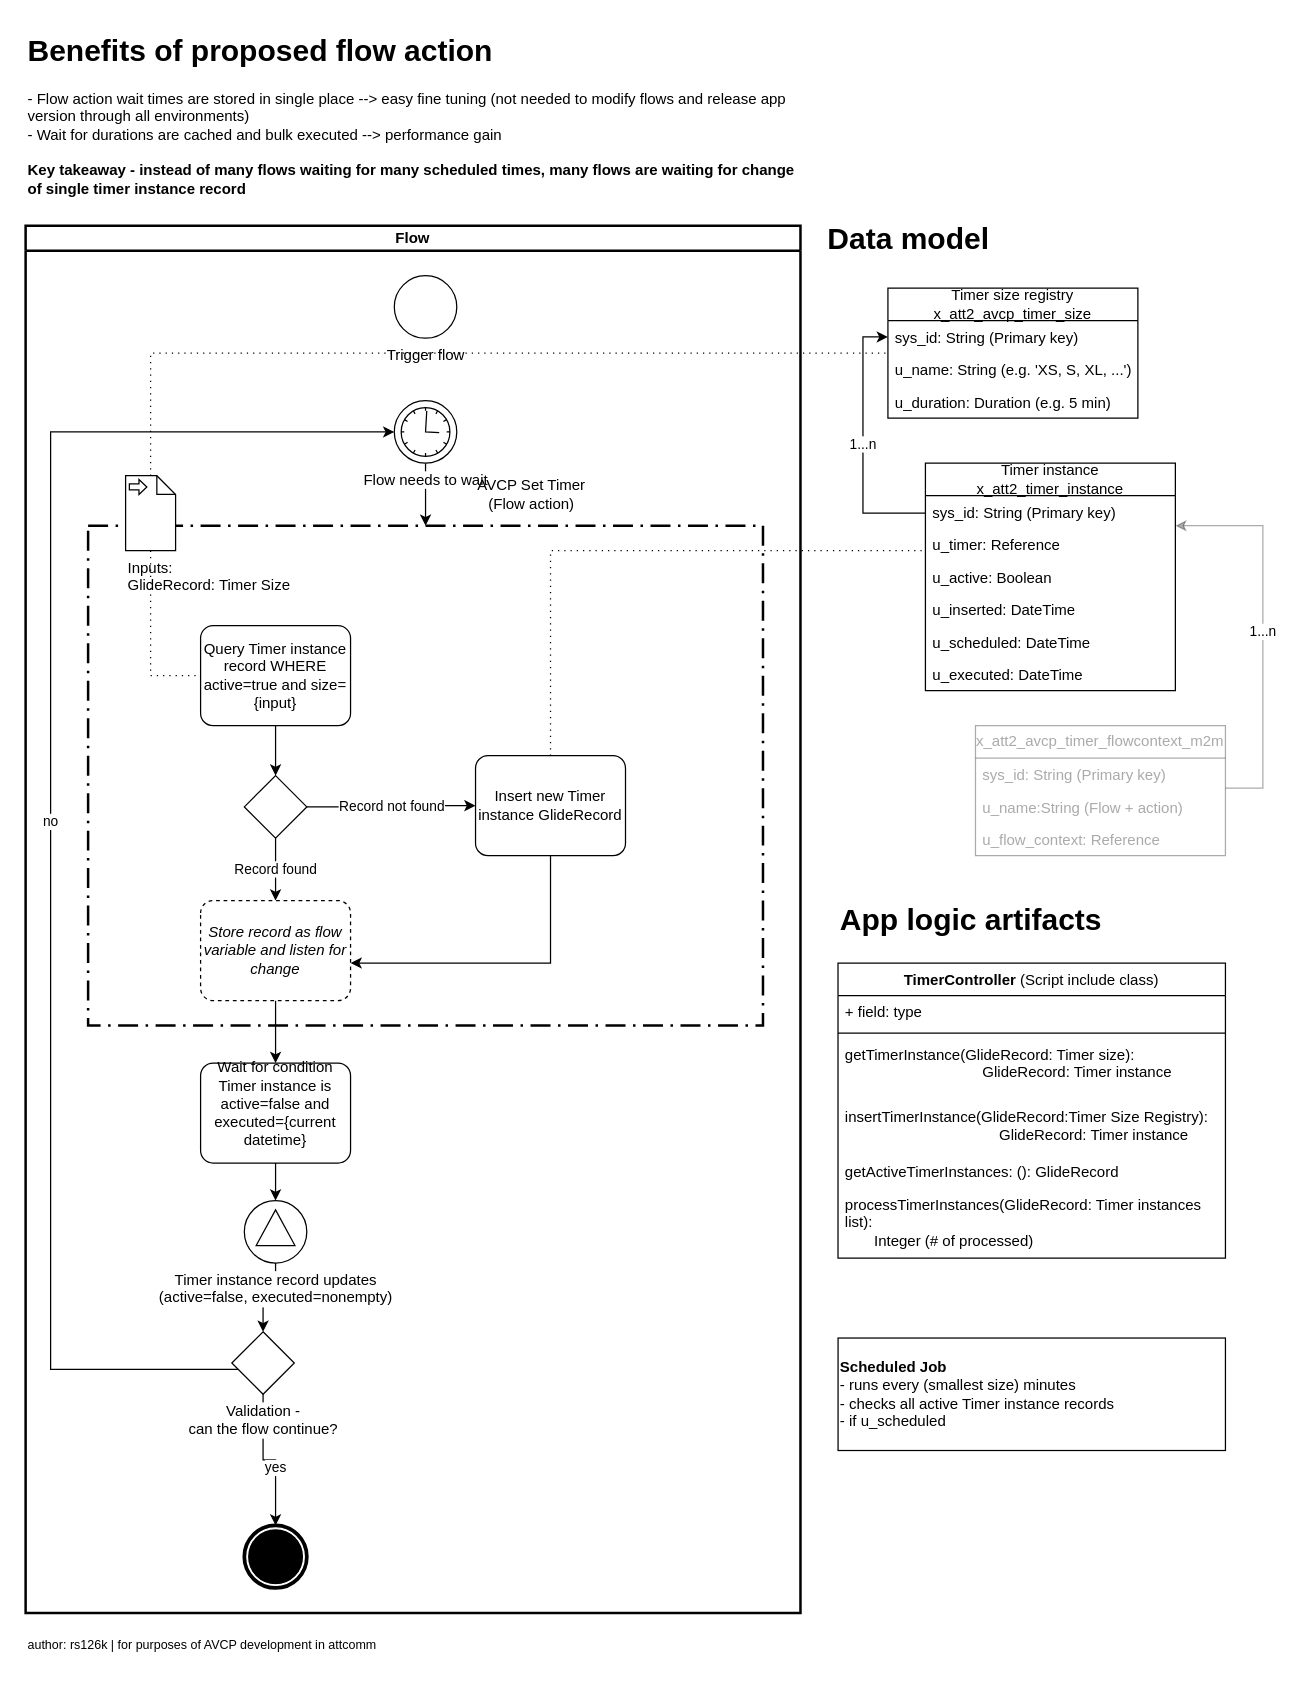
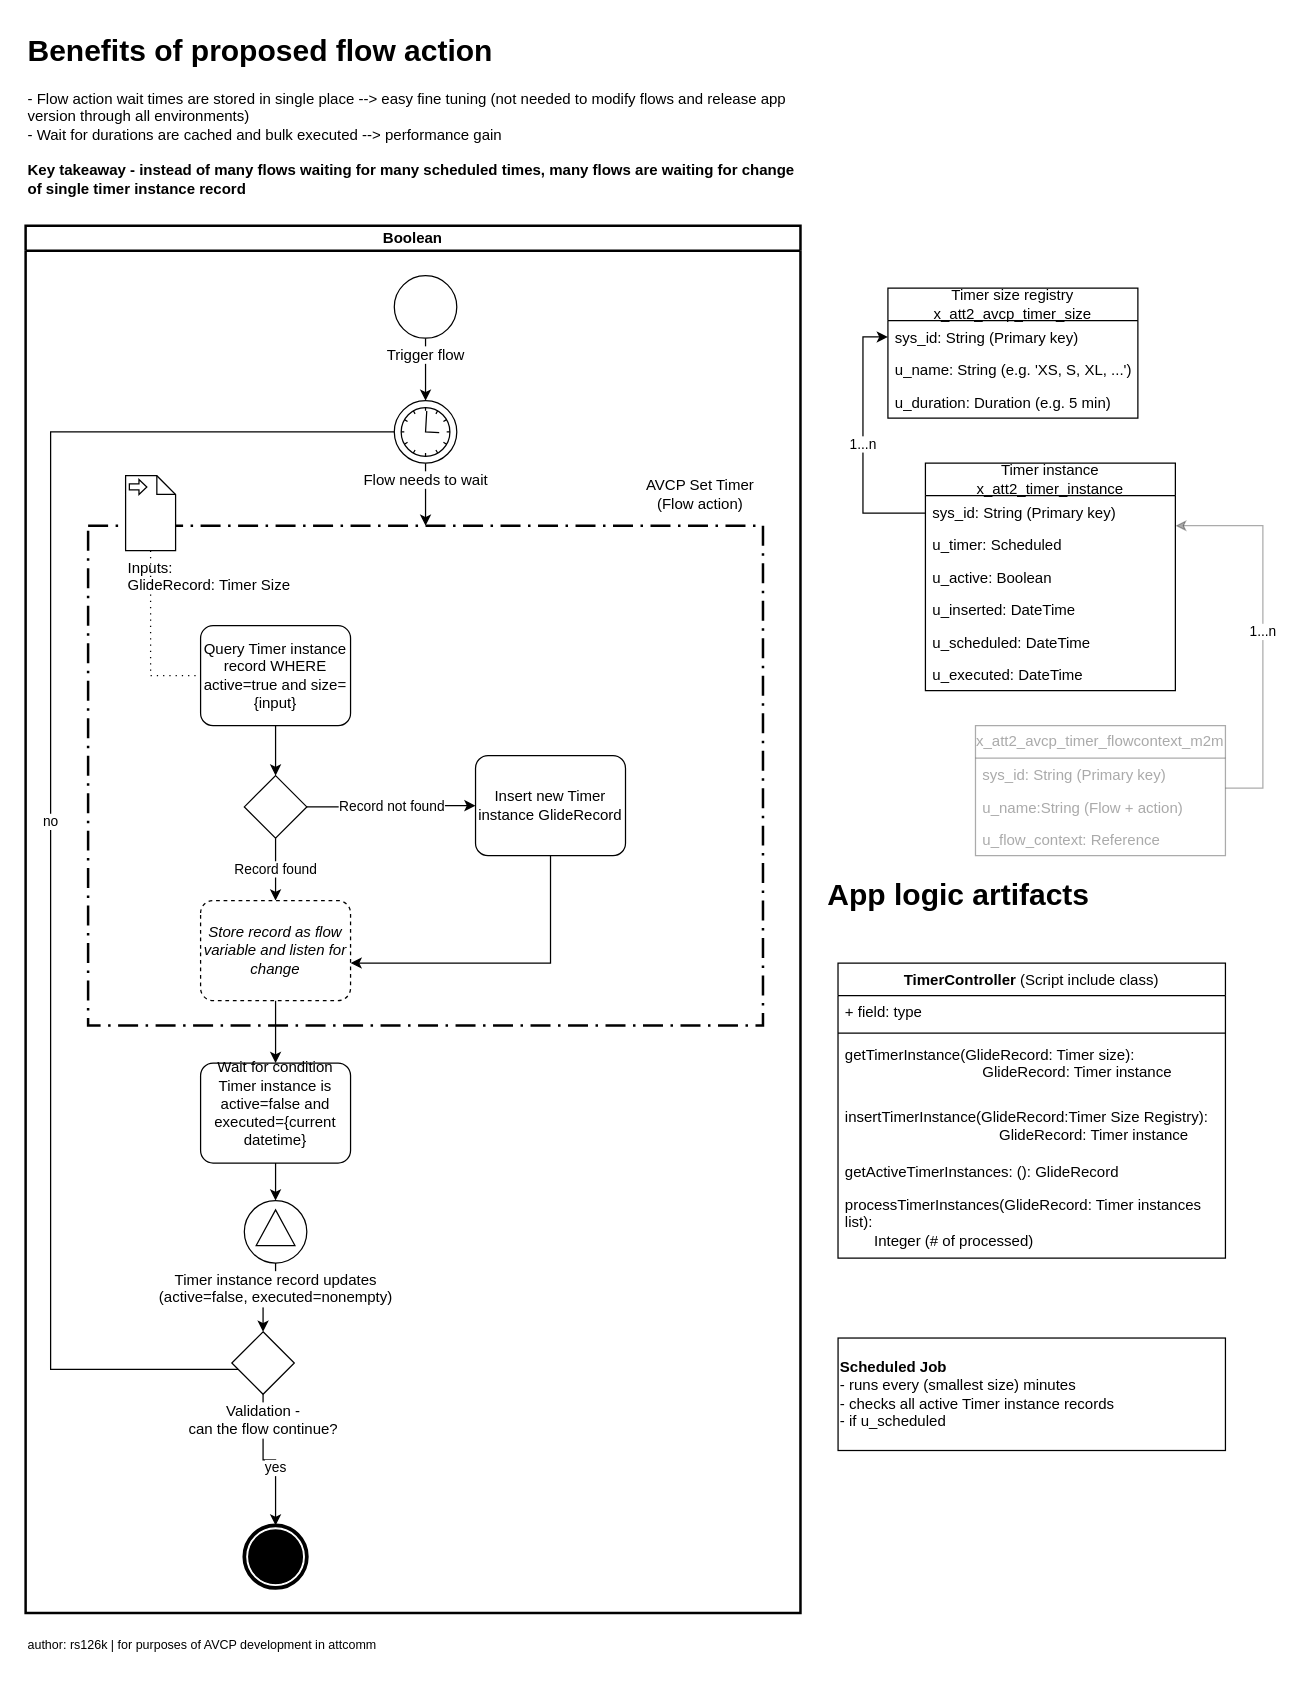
node "Flow": label "Flow" -> "Boolean"
node "Data model": removed
edge "Timer size registry x_att2_avcp_timer_size" -- "Inputs: GlideRecord: Timer Size": removed
edge "Trigger flow" -> "Flow needs to wait": added
edge "Validation - can the flow continue?" -> "Flow needs to wait": arrowhead classic -> none
node "AVCP Set Timer (Flow action)": moved (532, 494) -> (701, 494)
node "u_timer: Reference": label "u_timer: Reference" -> "u_timer: Scheduled"
edge "Timer instance x_att2_timer_instance" -- "Insert new Timer instance GlideRecord": removed
node "App logic artifacts": moved (1032, 919) -> (1019, 894)
